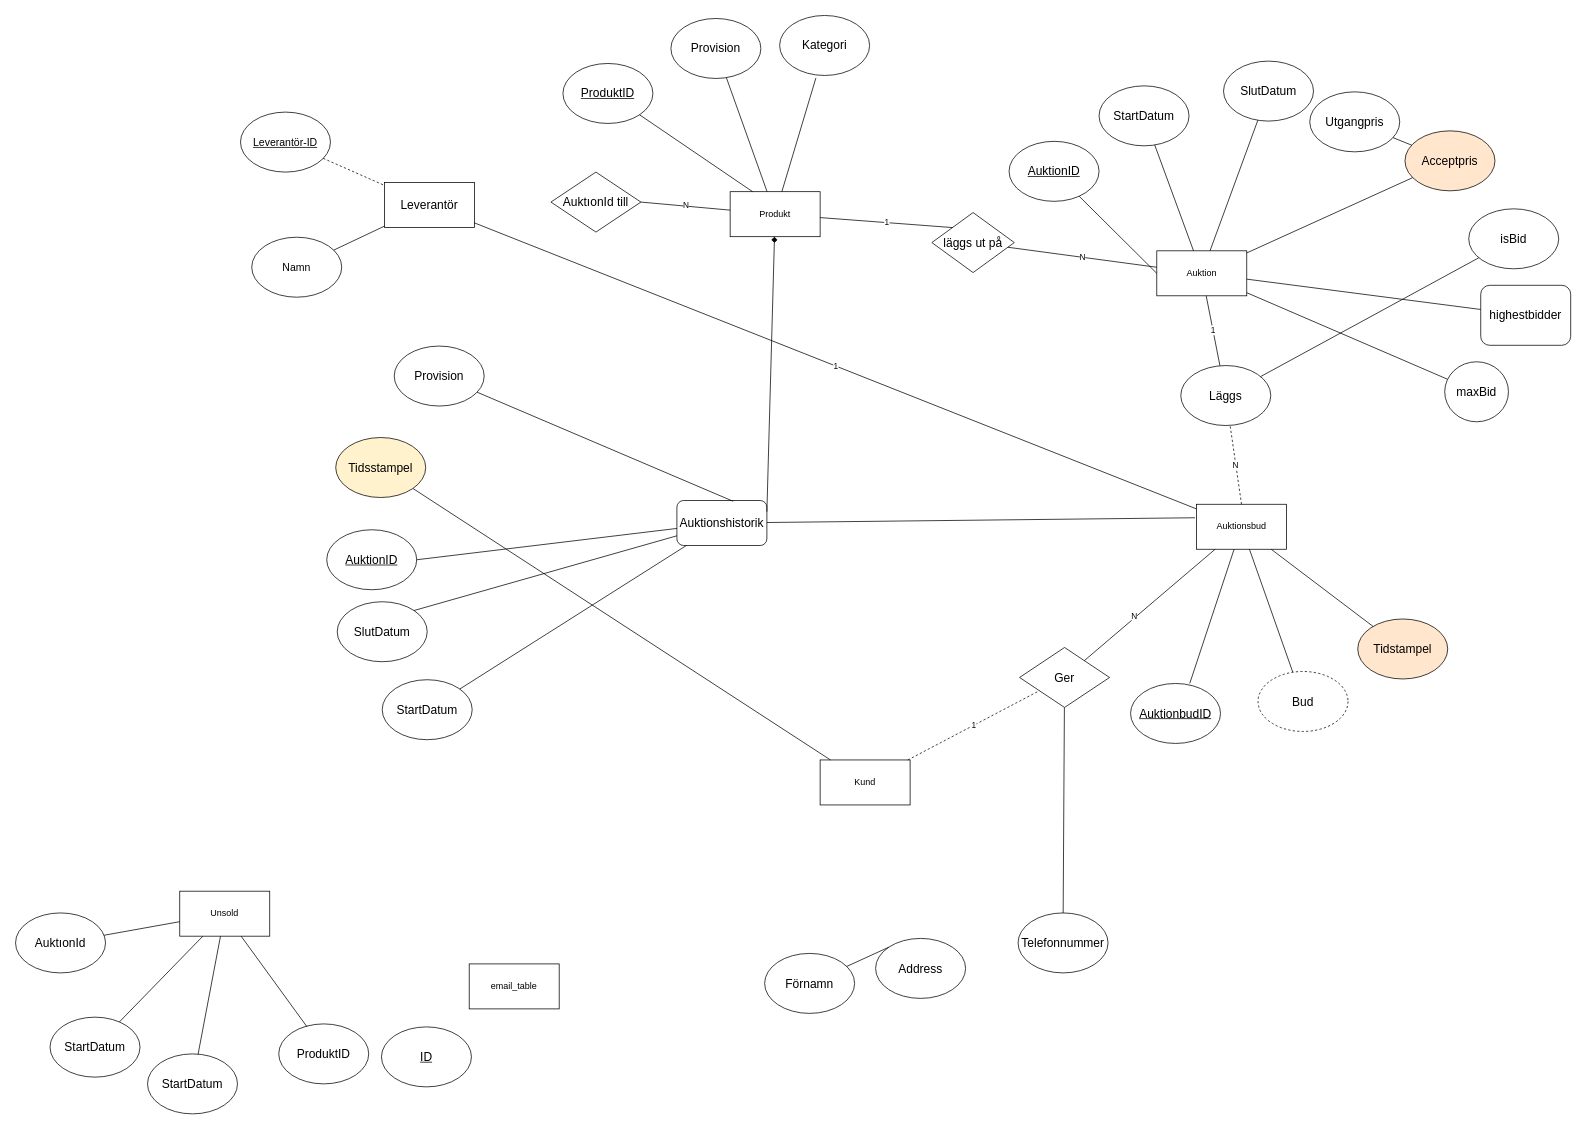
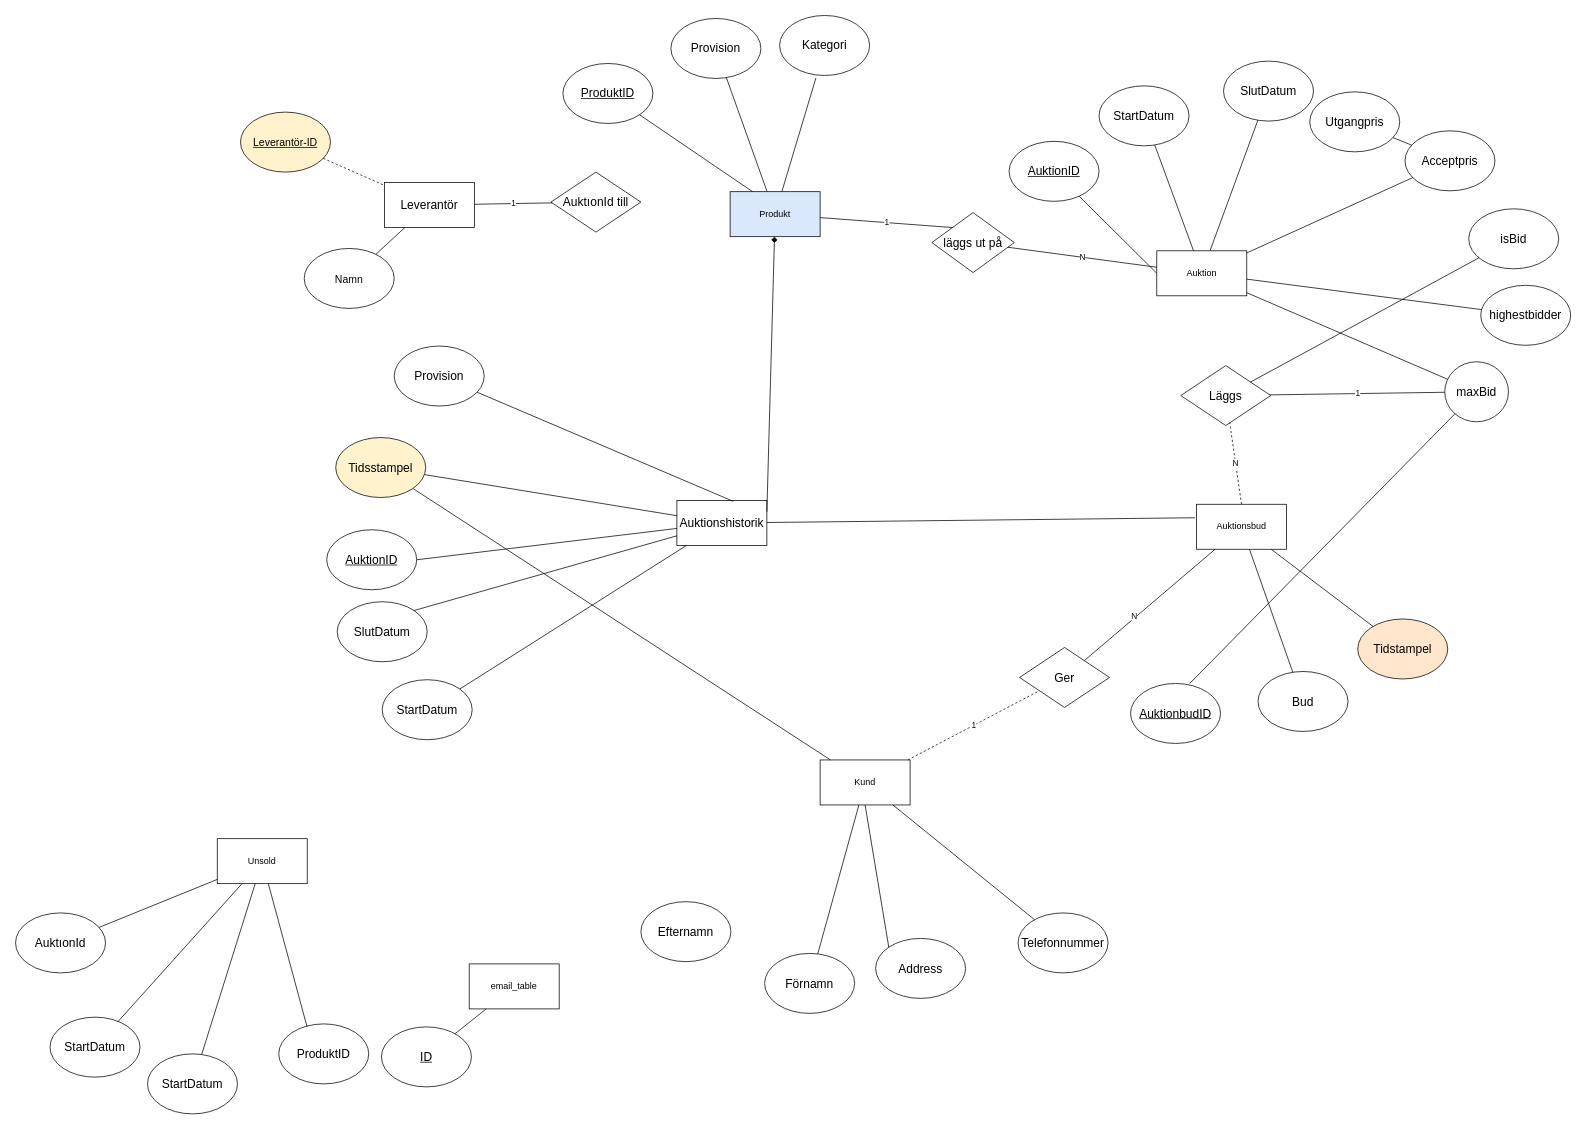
node "Leverantör-ID": fillcolor #ffffff -> #fff2cc
node "Acceptpris": fillcolor #ffe6cc -> #ffffff
edge "AuktıonId till" -- "Produkt": removed, label "N"
node "Produkt": fillcolor #ffffff -> #dae8fc
node "Namn": moved (297, 267) -> (349, 279)
node "highestbidder": shape rounded rectangle -> ellipse
edge "Auktion" -- "Läggs": now "maxBid" -- "Läggs"
edge "Leverantör" -- "Auktionsbud": now "Leverantör" -- "AuktıonId till"
node "Läggs": shape ellipse -> diamond
edge "Tidsstampel" -- "Auktionshistorik": added
node "Auktionshistorik": shape rounded rectangle -> rectangle
edge "Auktionsbud" -- "AuktionbudID": now "maxBid" -- "AuktionbudID"
node "Bud": style dashed -> solid
edge "Ger" -- "Telefonnummer": now "Kund" -- "Telefonnummer"
edge "Kund" -- "Förnamn": added
node "Unsold": moved (225, 914) -> (262, 861)
node "Efternamn": added
edge "Address" -- "Förnamn": now "Address" -- "Kund"
edge "email_table" -- "ID": added
